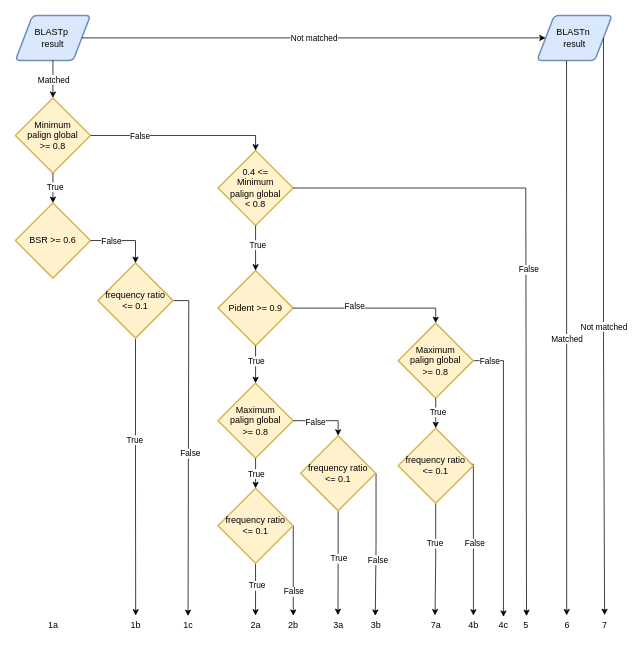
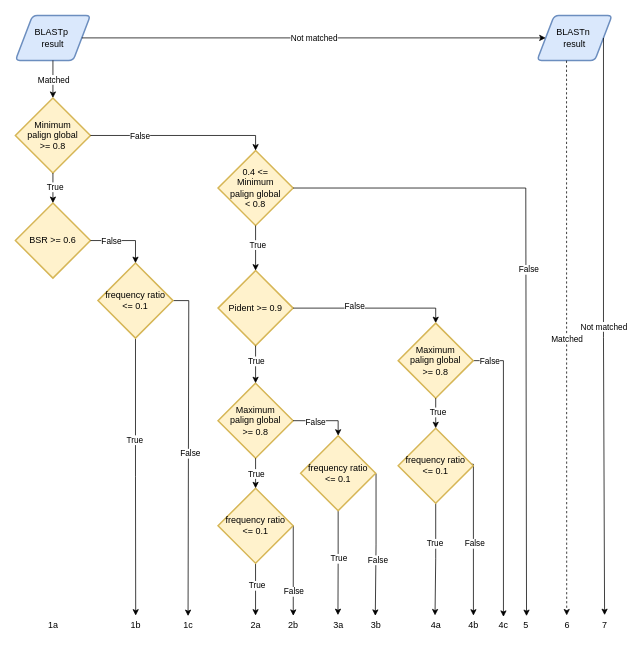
edge "BLASTn result" -> "6": style solid -> dashed
node "7a": label "7a" -> "4a"
